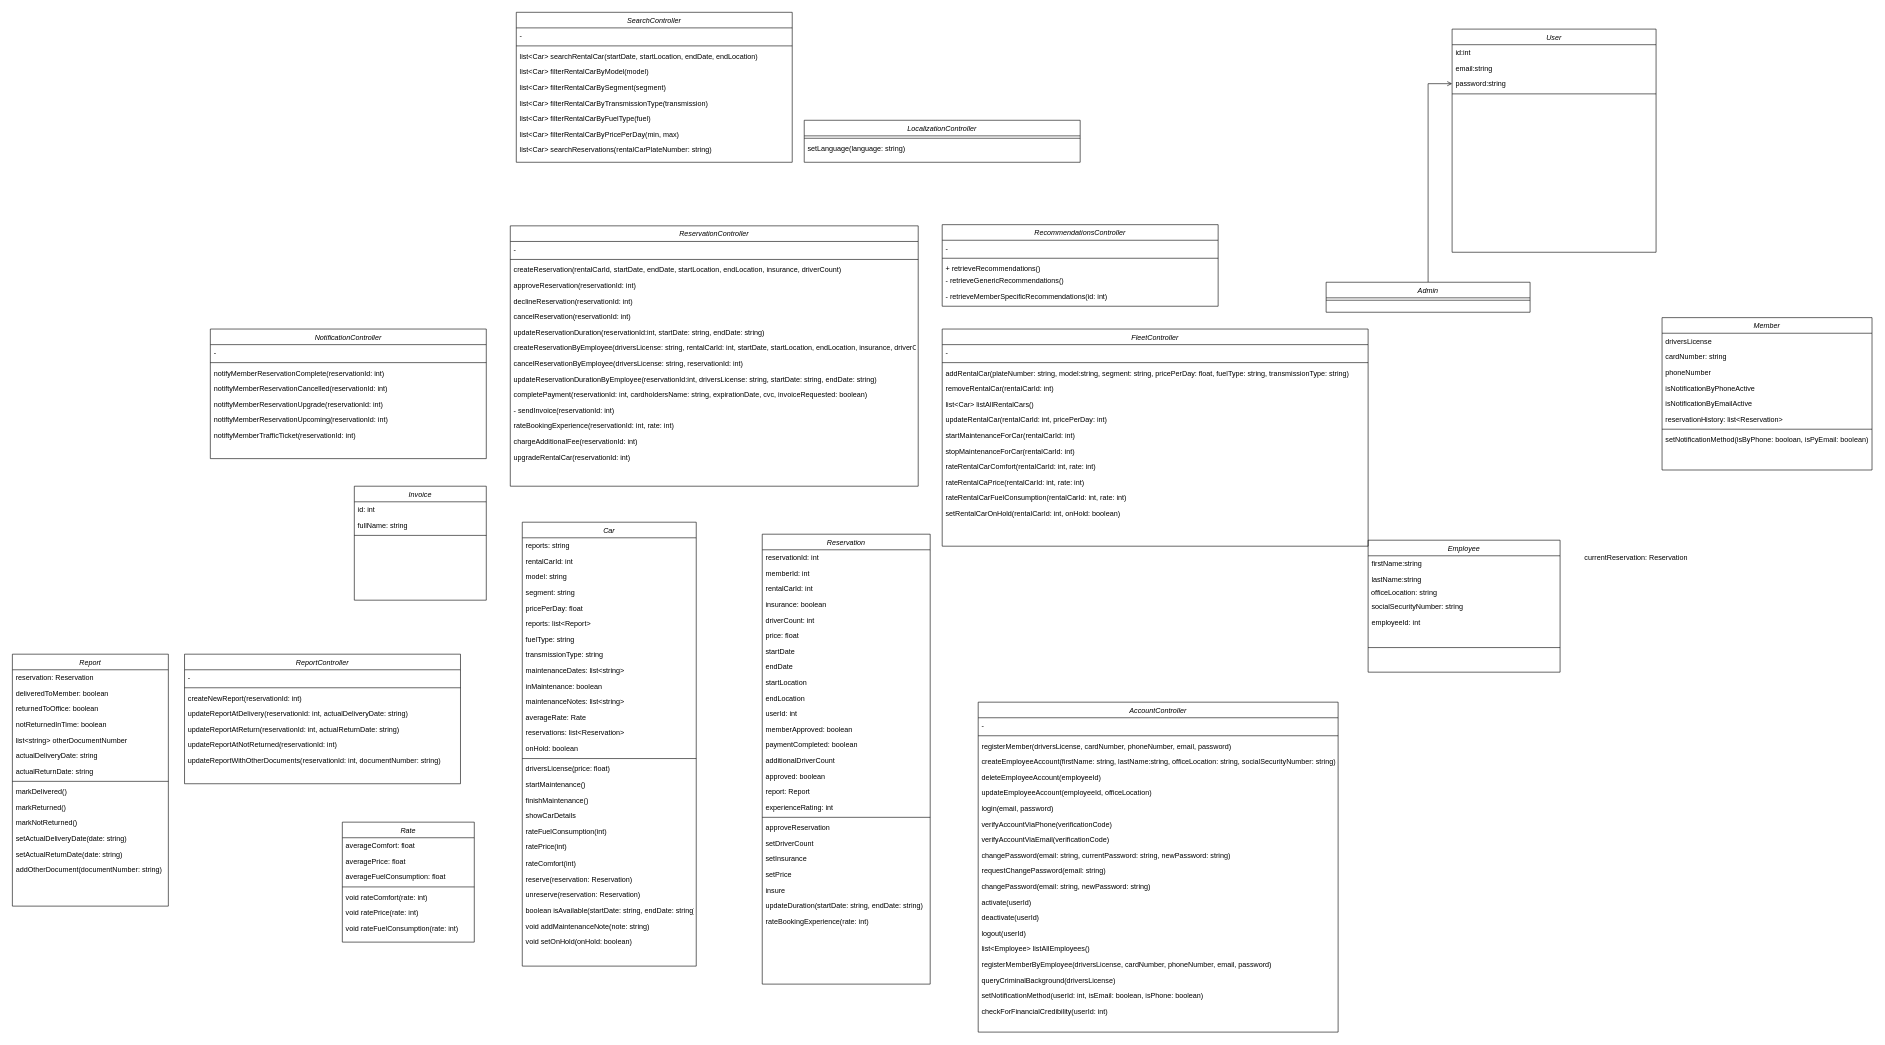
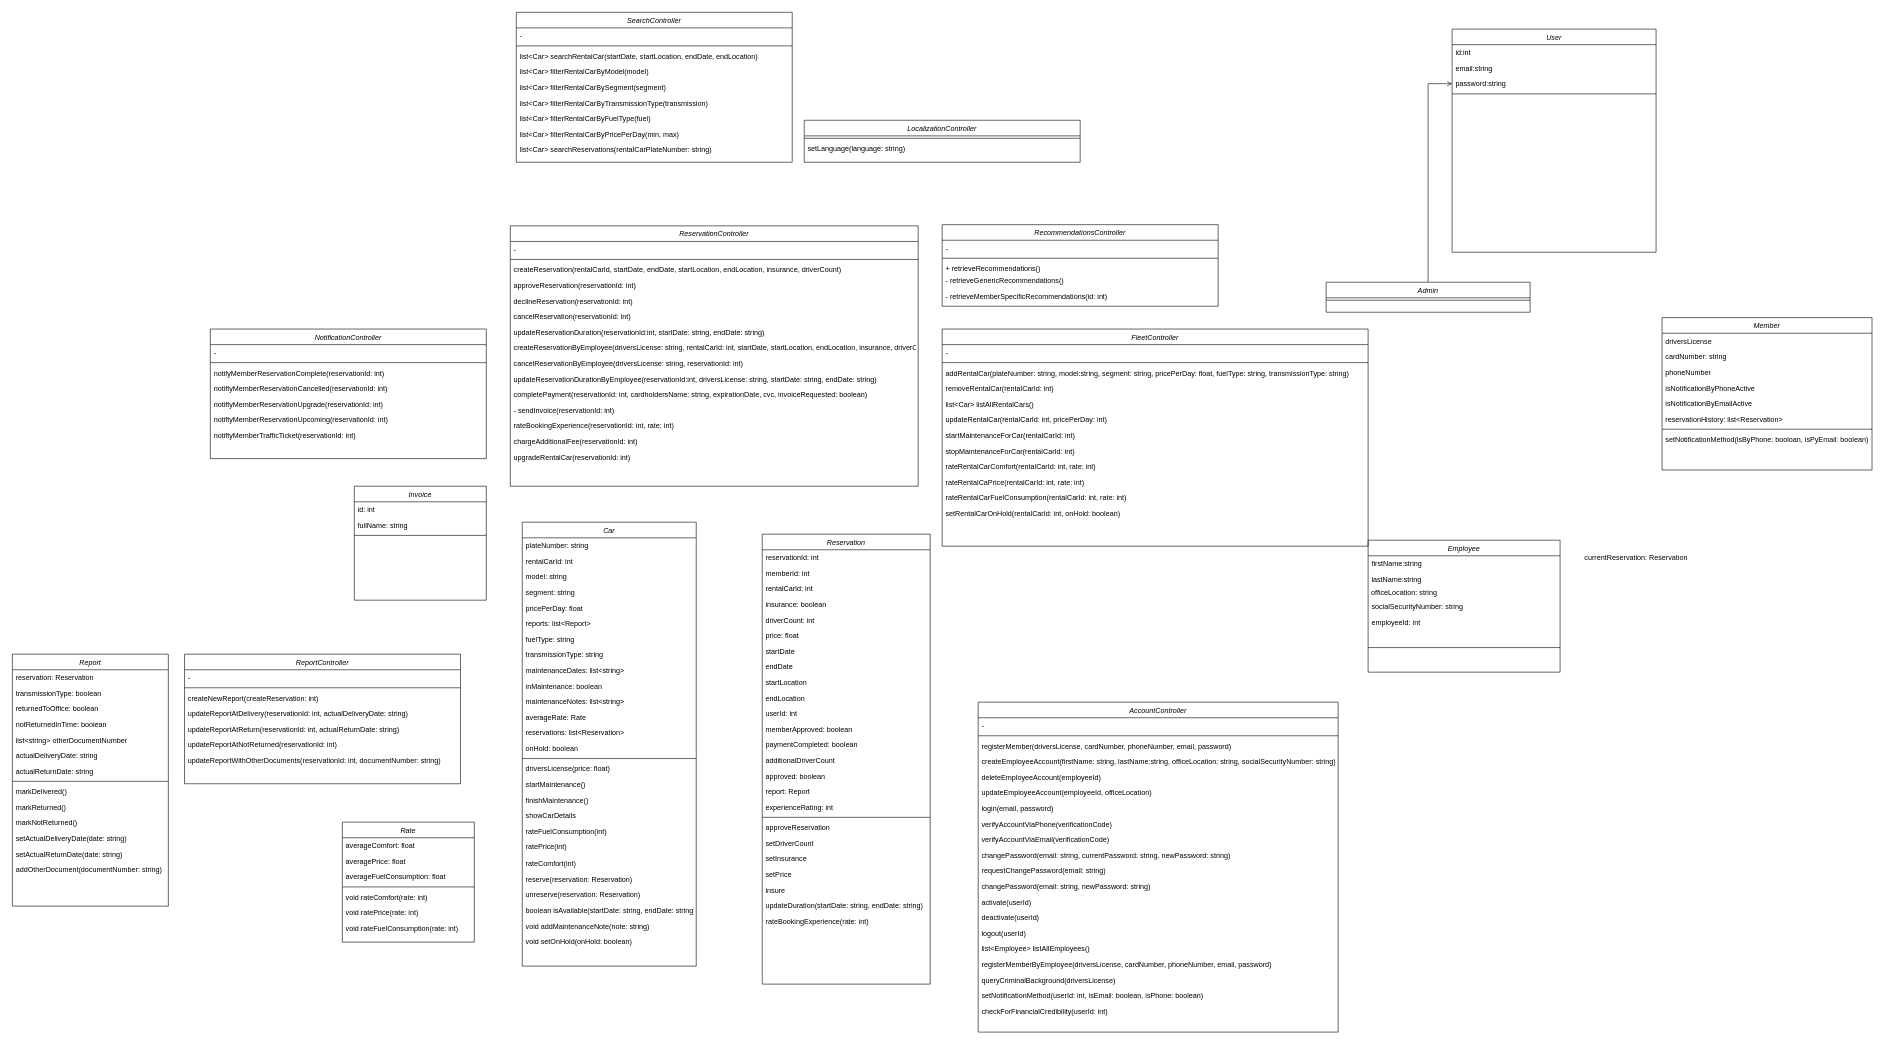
node "reports: string": label "reports: string" -> "plateNumber: string"
node "deliveredToMember: boolean": label "deliveredToMember: boolean" -> "transmissionType: boolean"
node "createNewReport(reservationId: int)": label "createNewReport(reservationId: int)" -> "createNewReport(createReservation: int)"
